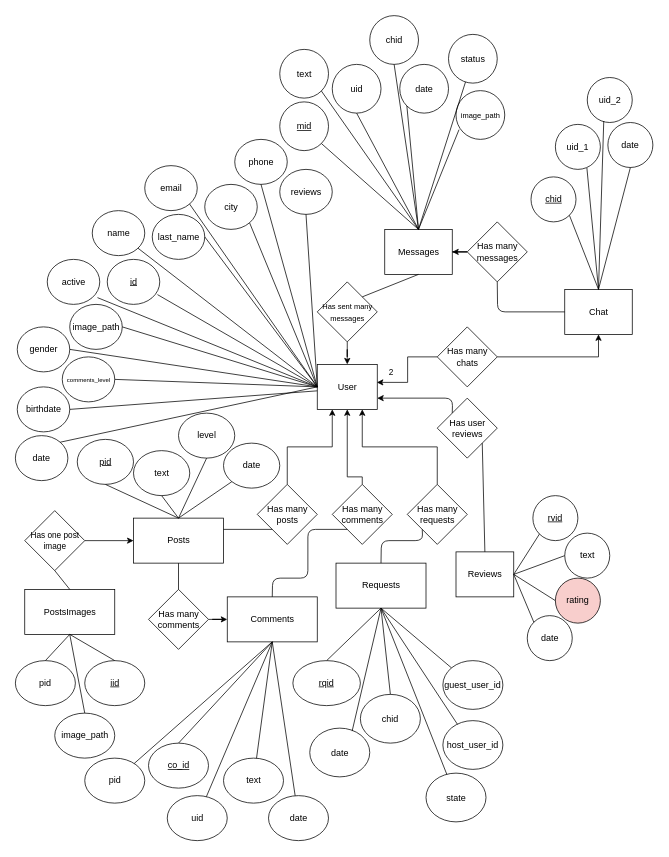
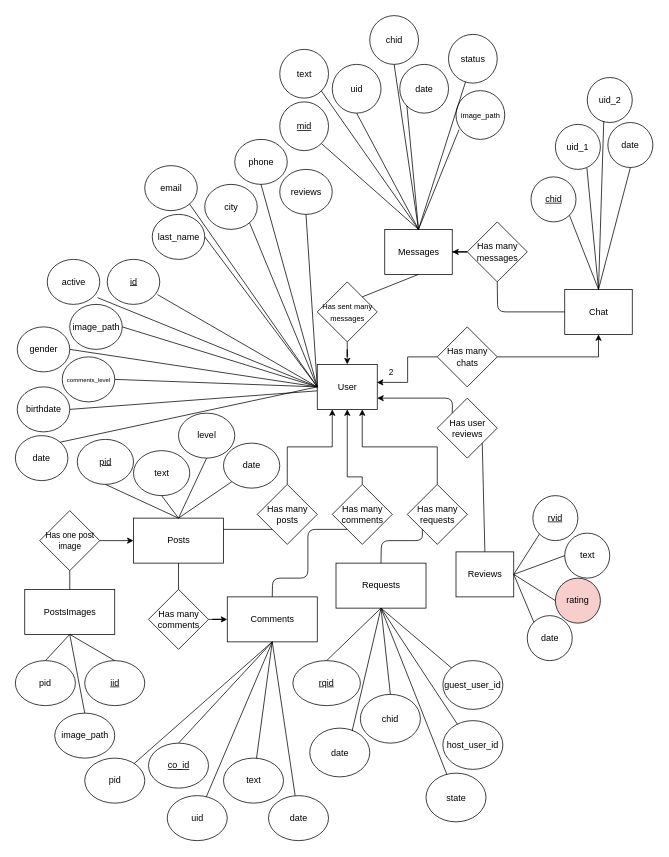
node "name": removed
edge "name" -- "User": removed
node "Has one post image": moved (55, 540) -> (70, 540)
